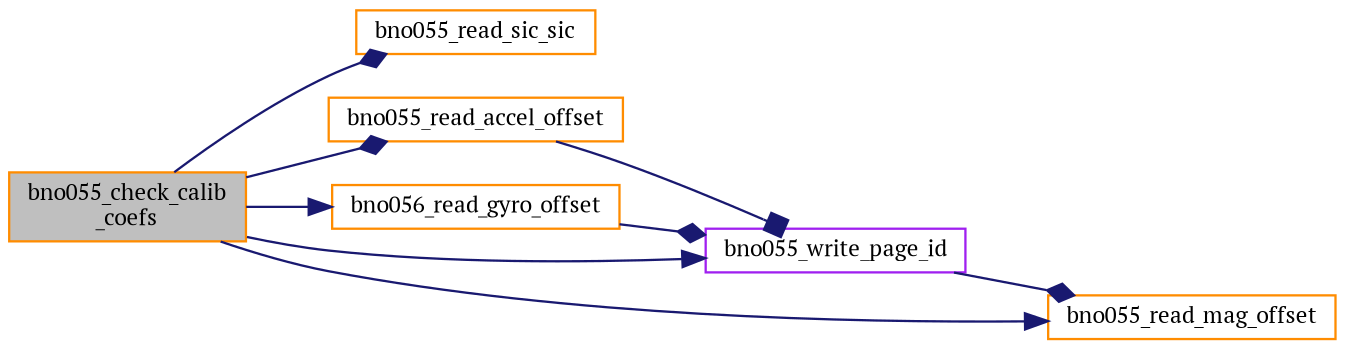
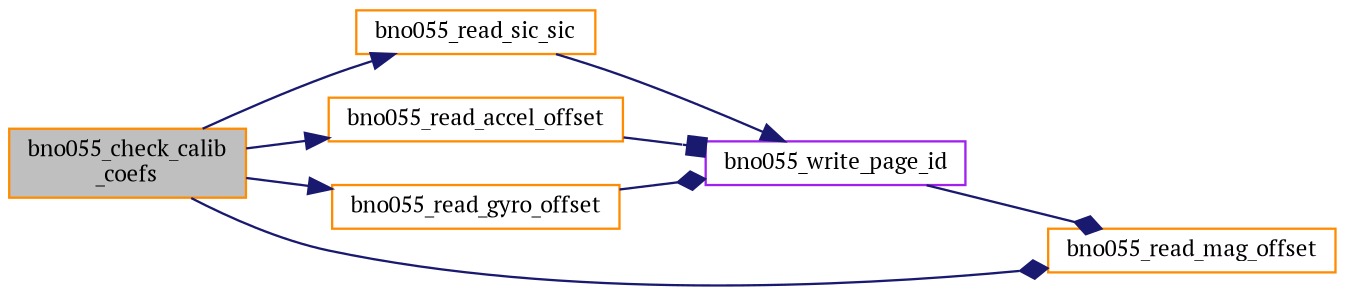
edge "bno055_check_calib _coefs" -> "bno055_read_sic_sic": arrowhead diamond -> normal
edge "bno055_check_calib _coefs" -> "bno055_read_accel_offset": arrowhead diamond -> normal
node "bno056_read_gyro_offset": label "bno056_read_gyro_offset" -> "bno055_read_gyro_offset"
edge "bno055_check_calib _coefs" -> "bno055_write_page_id": now "bno055_read_sic_sic" -> "bno055_write_page_id"
edge "bno055_check_calib _coefs" -> "bno055_read_mag_offset": arrowhead normal -> diamond
